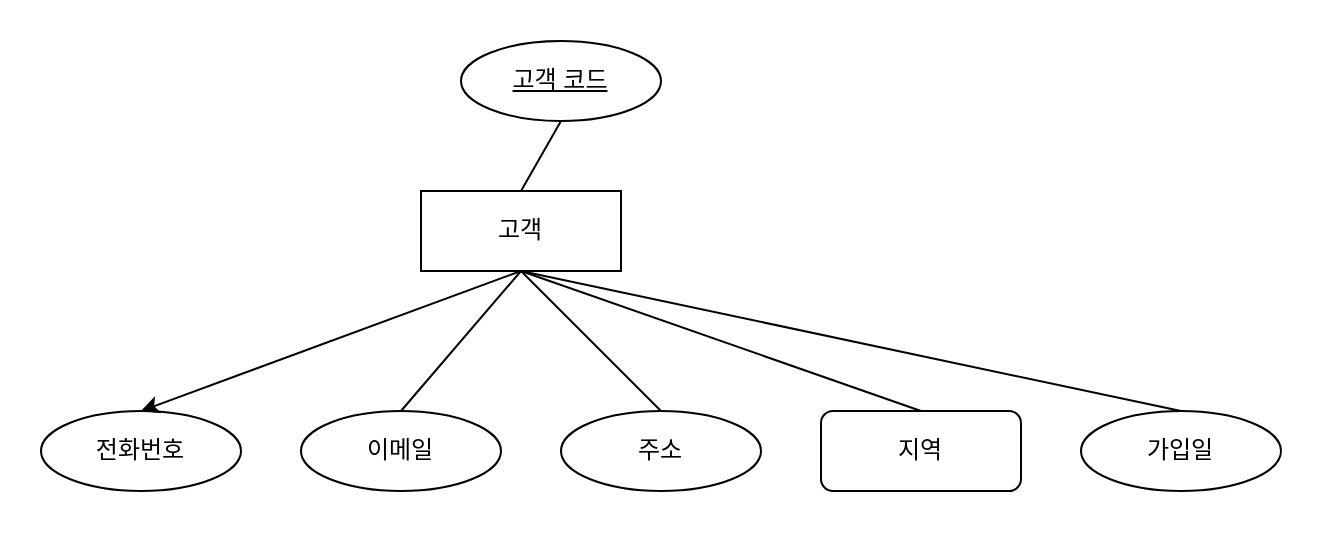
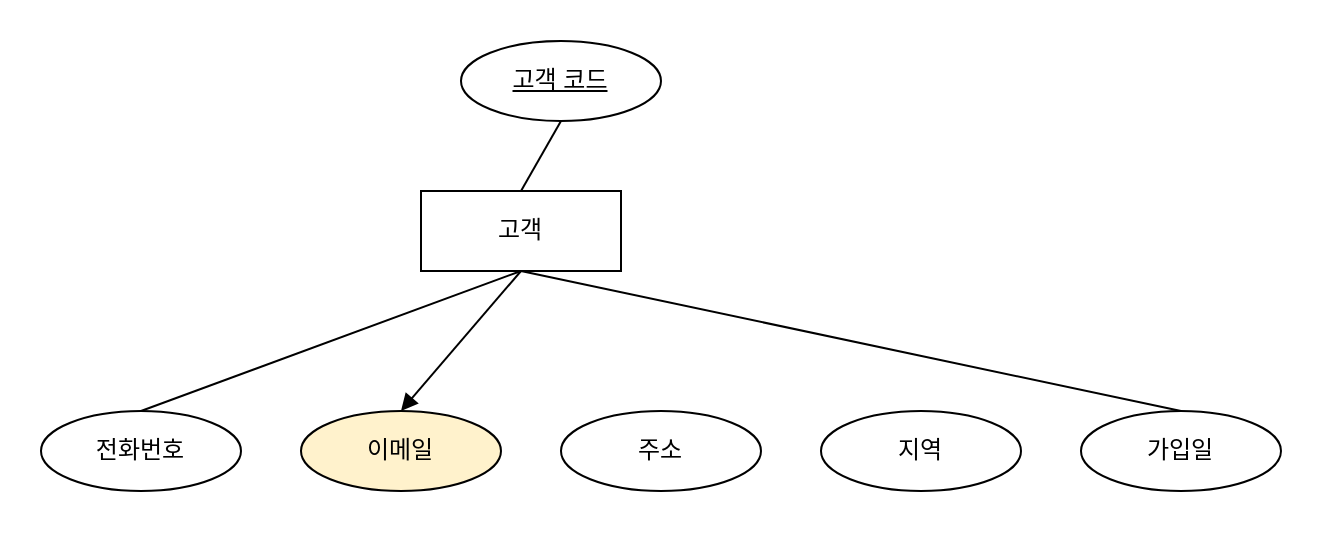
edge "고객" -- "주소": removed
edge "고객" -- "지역": removed
edge "고객" -- "이메일": arrowhead none -> block
edge "고객" -> "전화번호": arrowhead classic -> none
node "이메일": fillcolor #ffffff -> #fff2cc
node "지역": shape rounded rectangle -> ellipse
